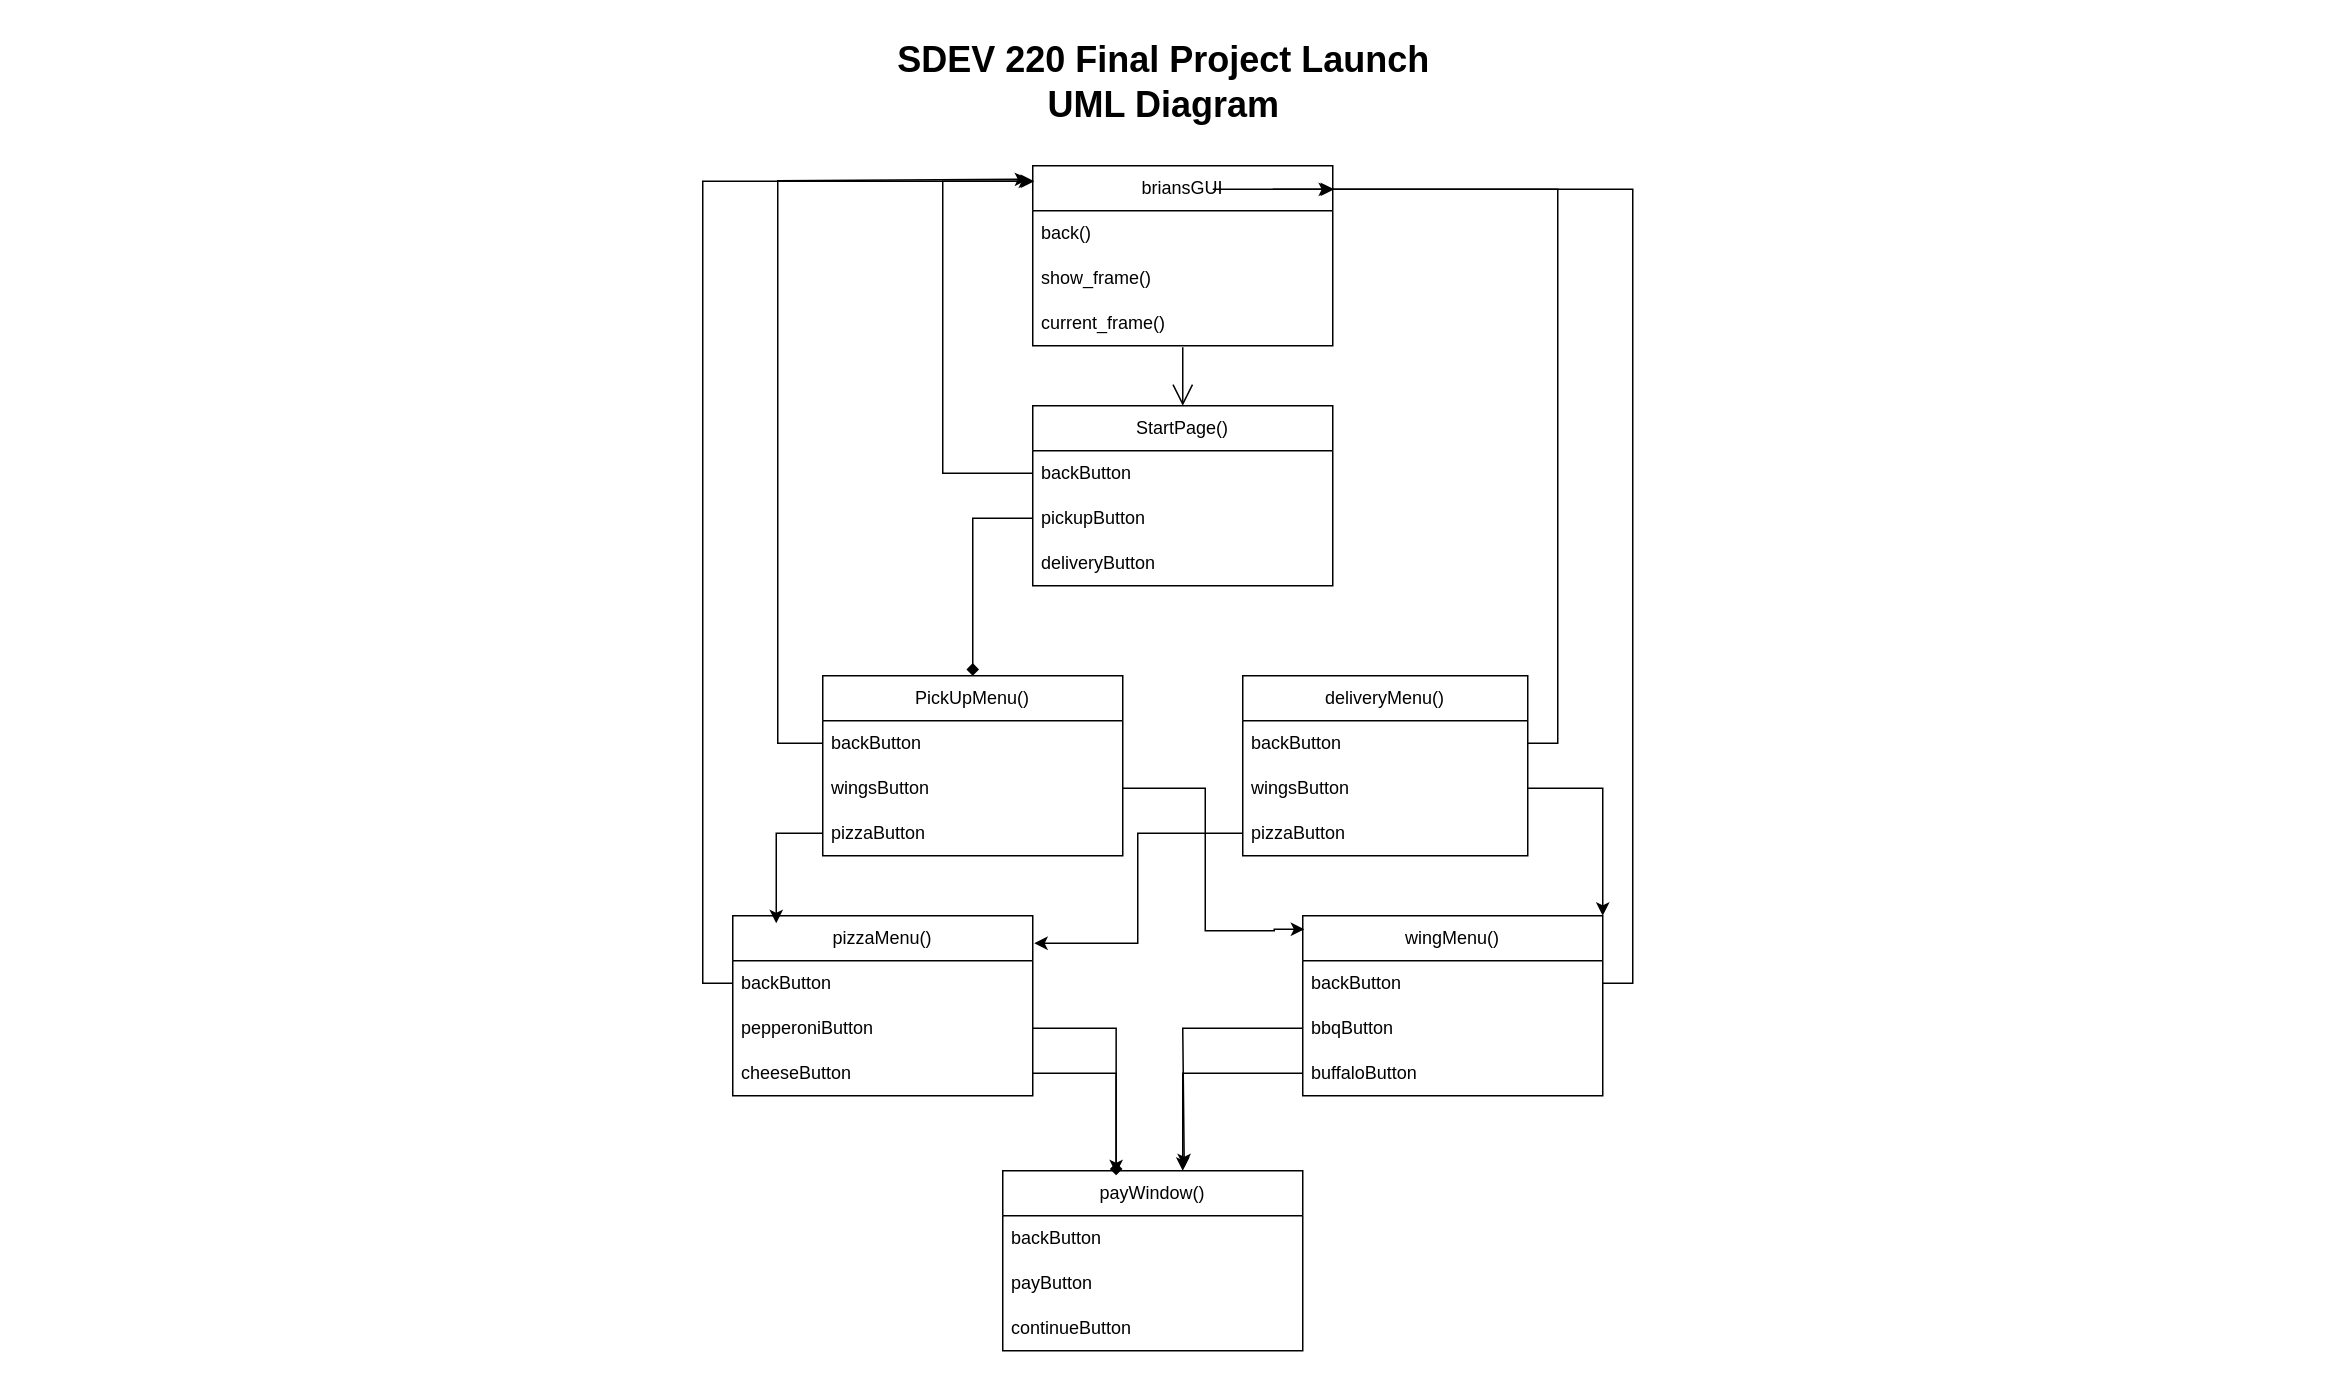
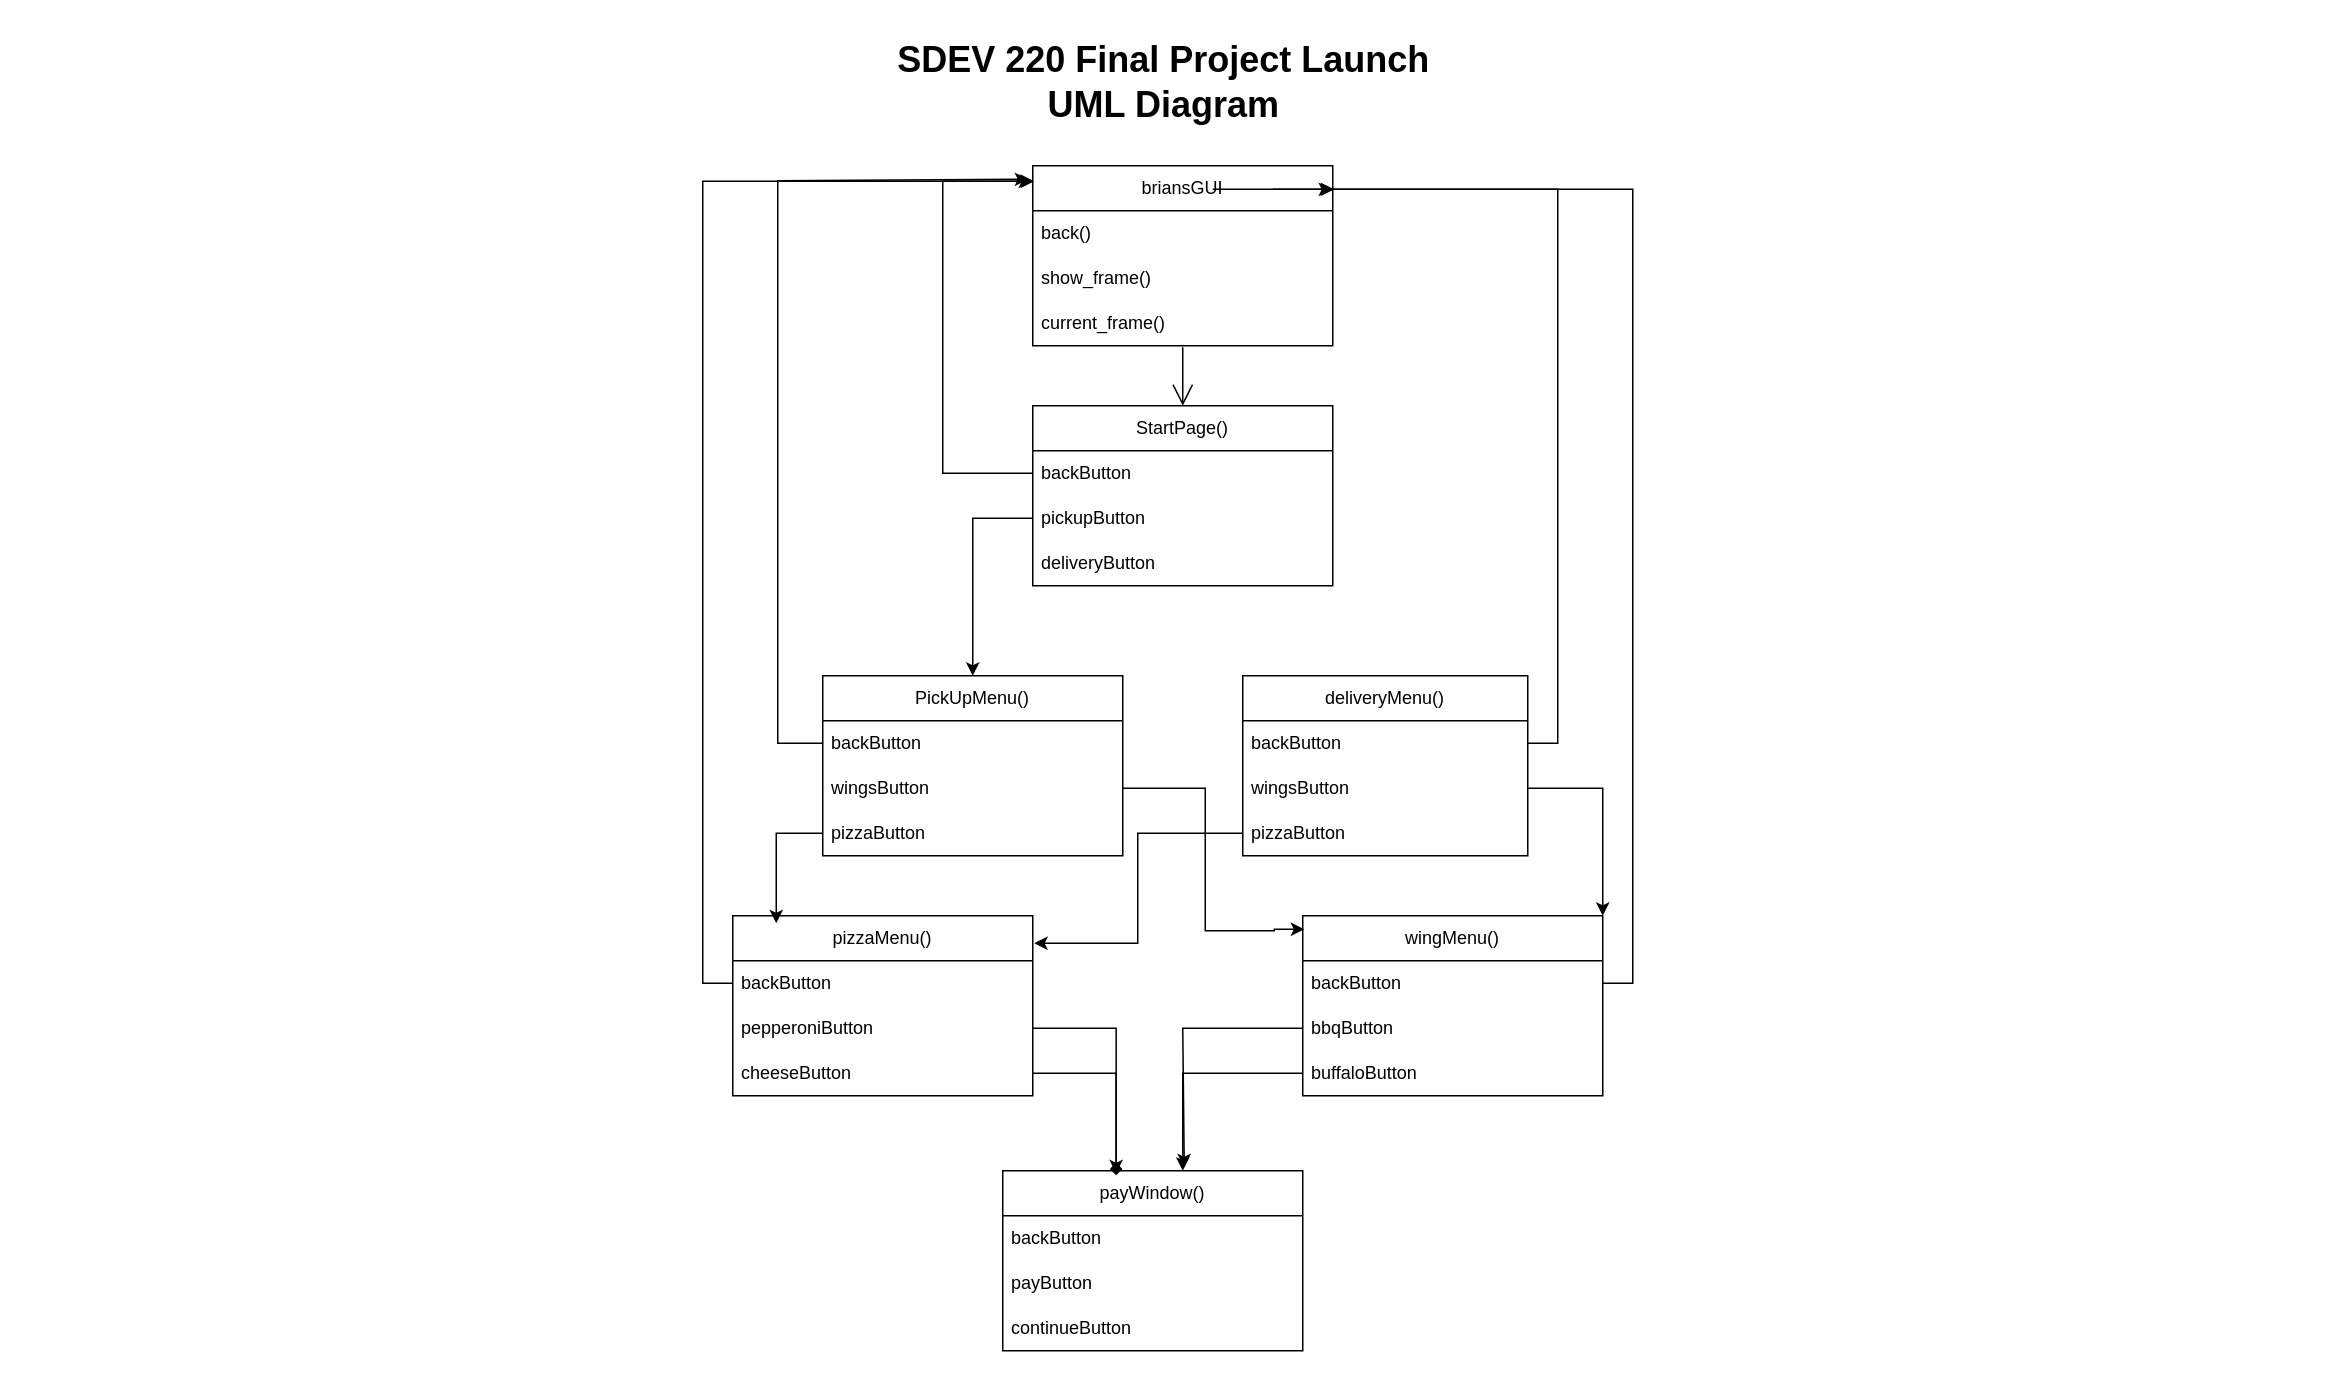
edge "pickupButton" -> "PickUpMenu()": arrowhead diamond -> classic
